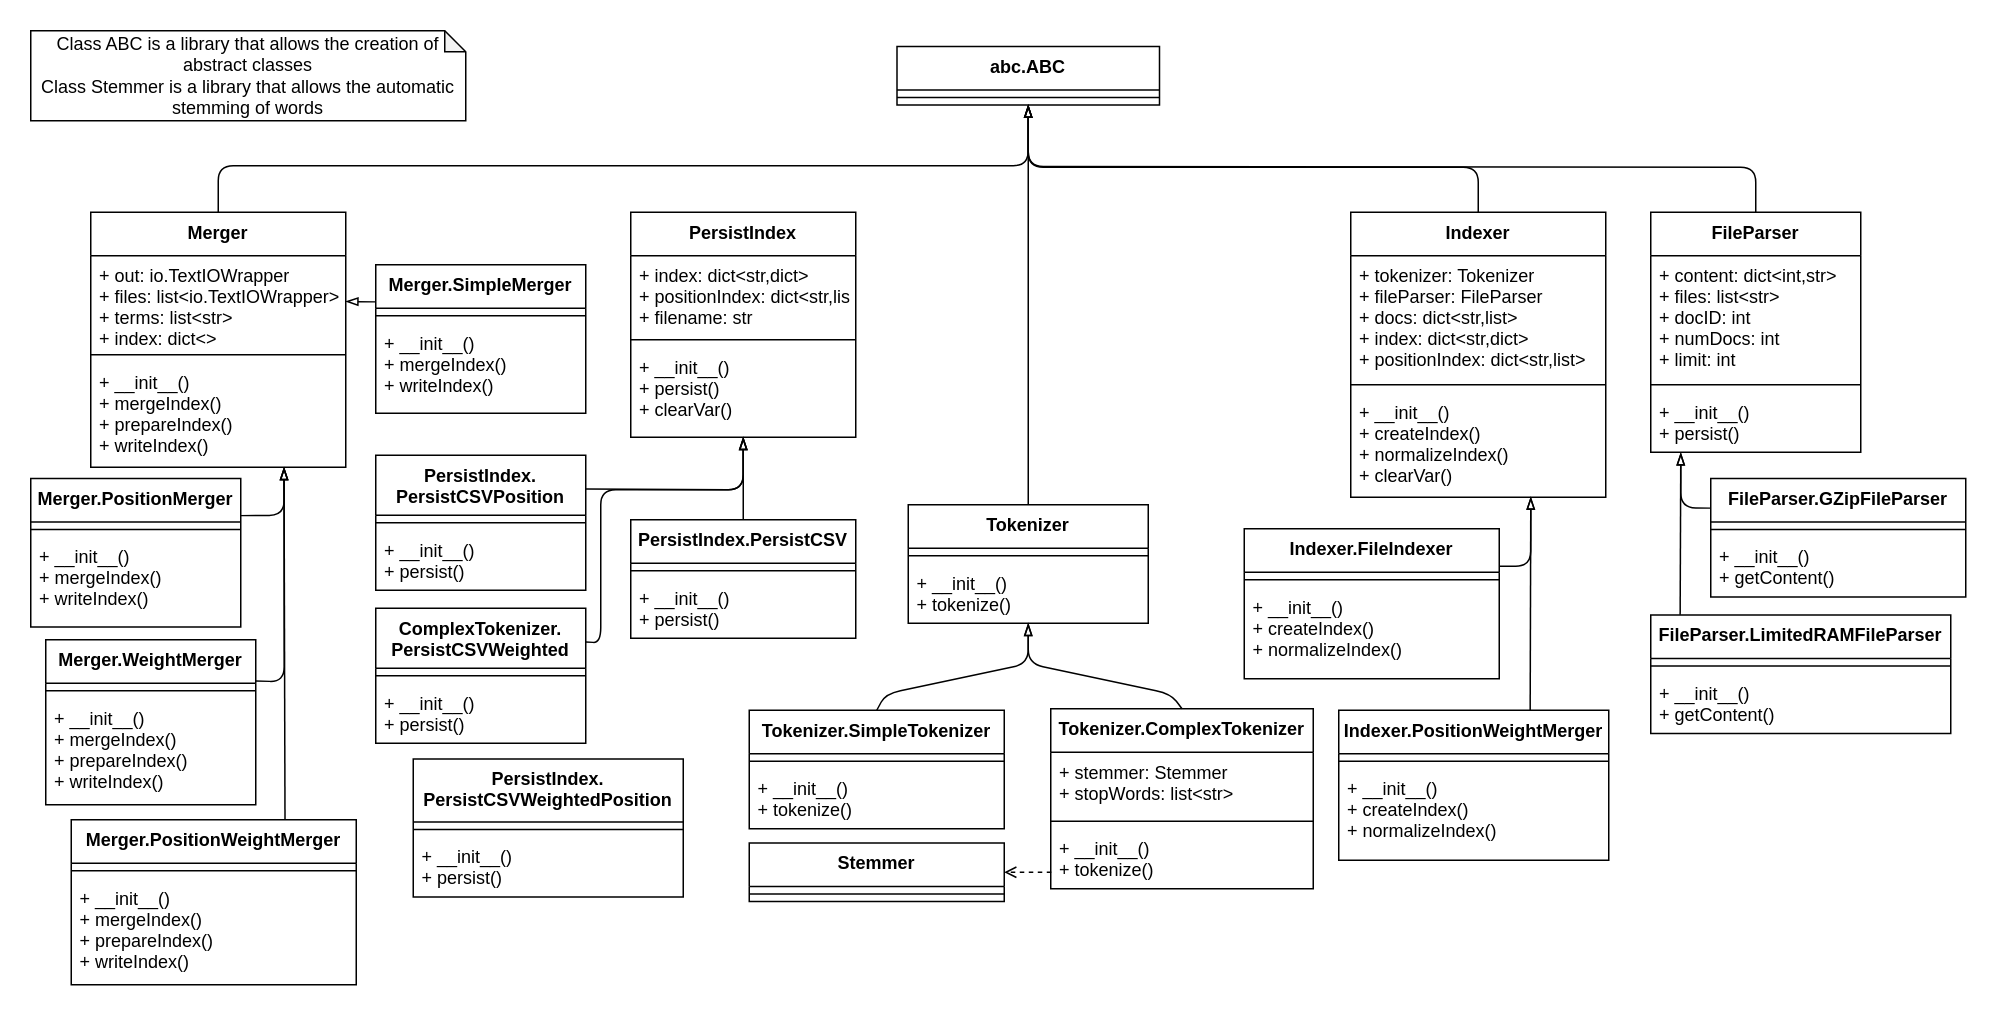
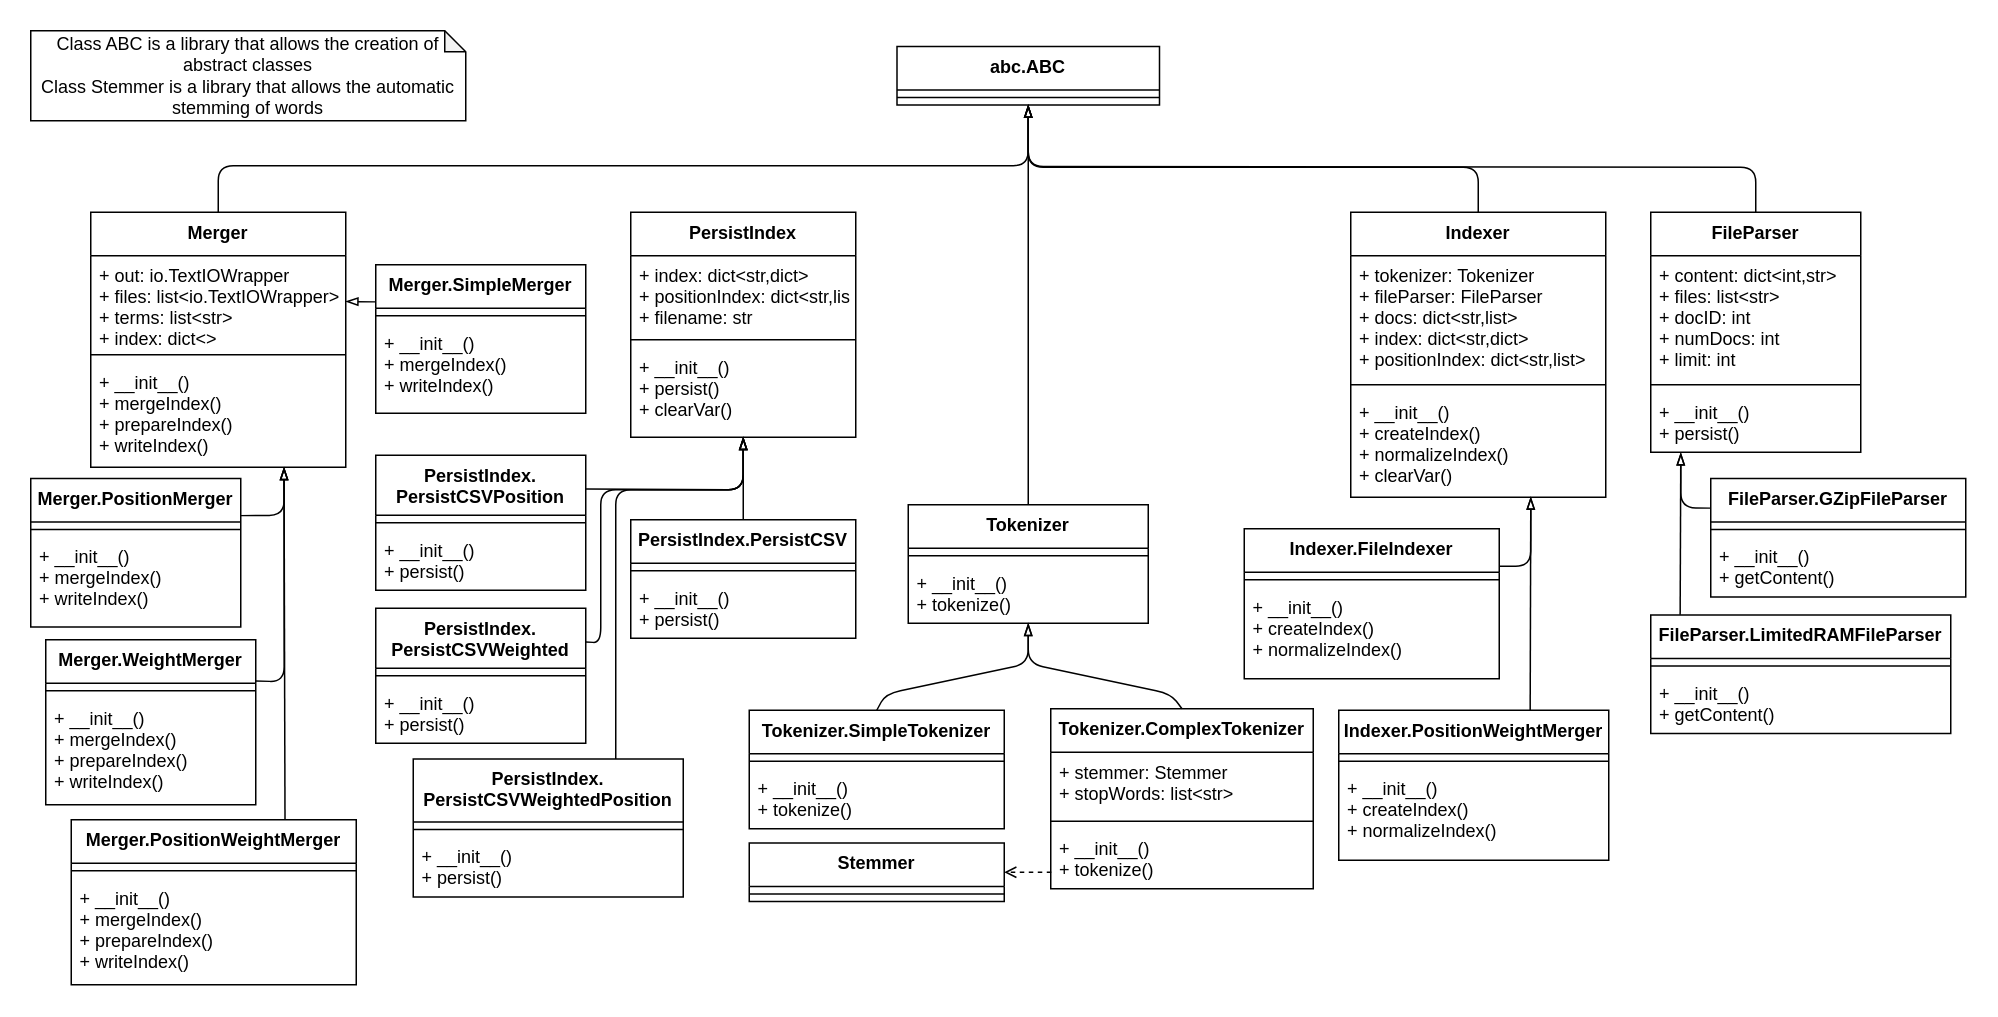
edge "PersistIndex. PersistCSVWeightedPosition" -> "+ __init__() + persist() + clearVar()": added
node "ComplexTokenizer. PersistCSVWeighted": label "ComplexTokenizer. PersistCSVWeighted" -> "PersistIndex. PersistCSVWeighted"
